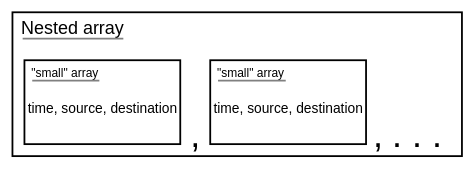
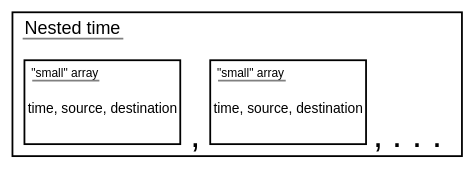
node "Nested array": label "Nested array" -> "Nested time"
